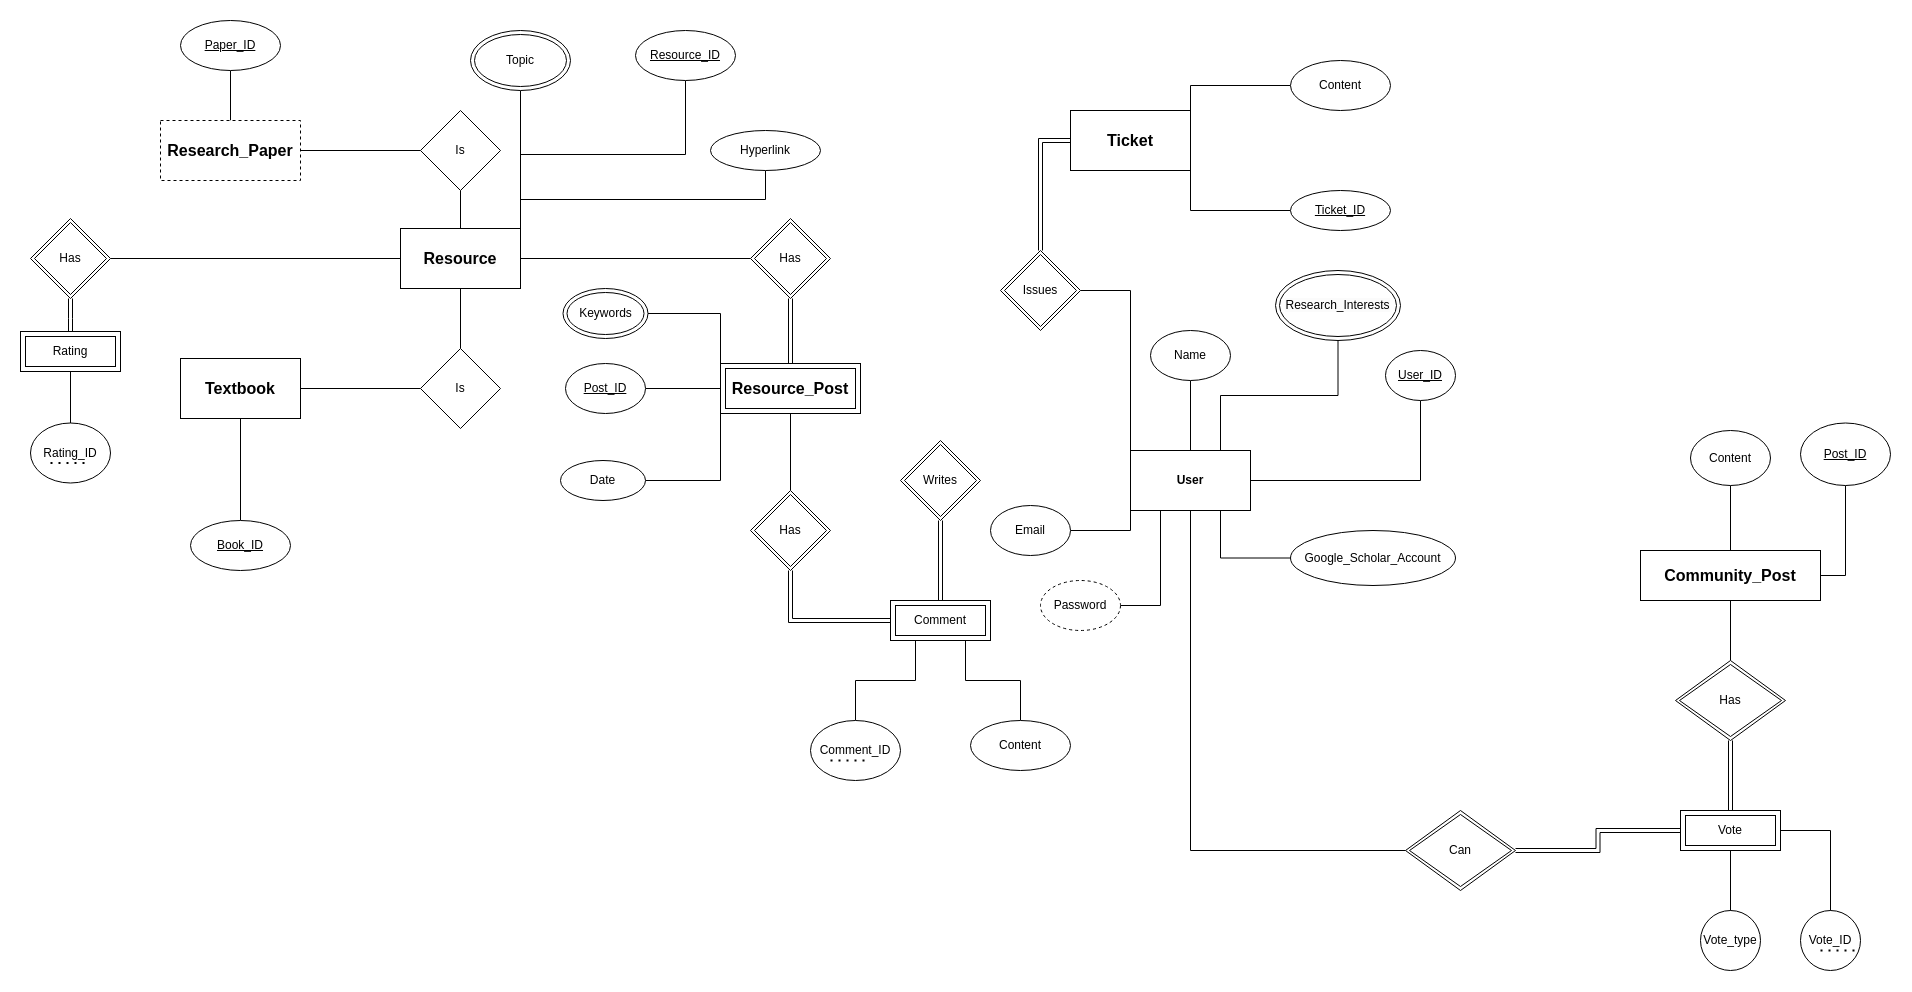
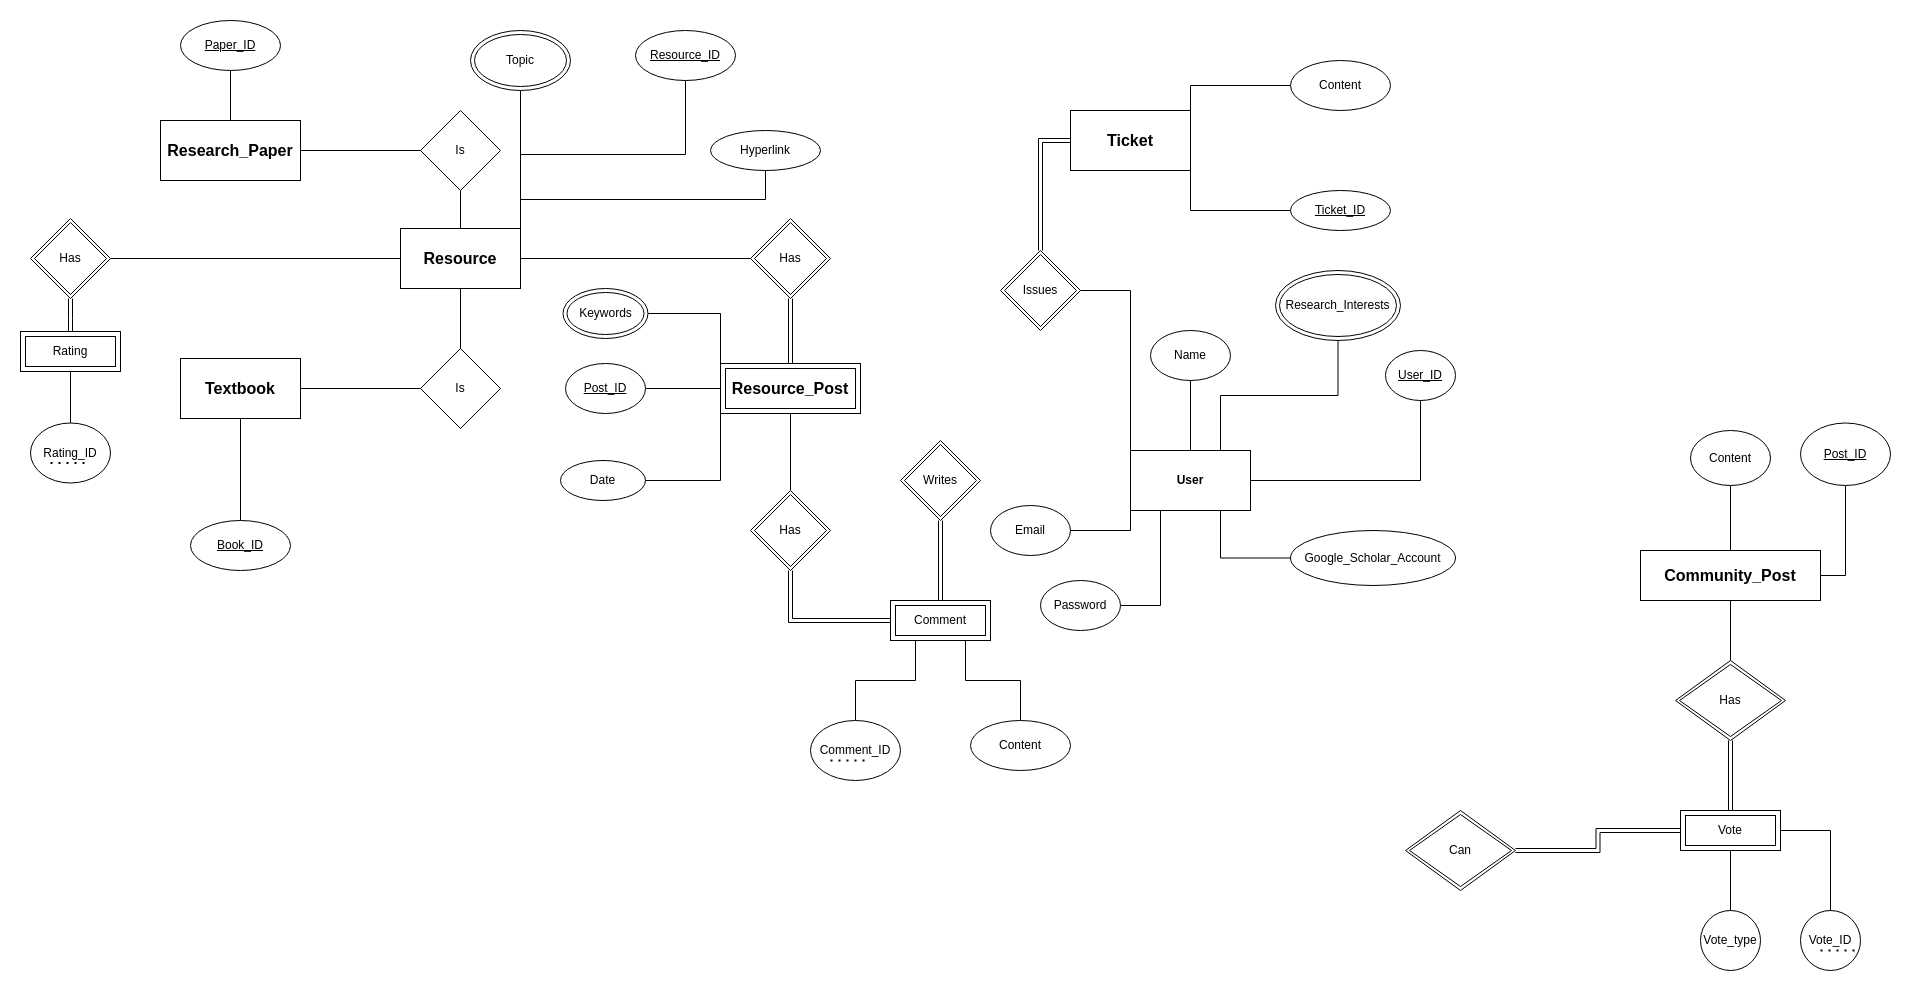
node "Research_Paper": style dashed -> solid
node "Password": style dashed -> solid
edge "User" -- "Can": removed
